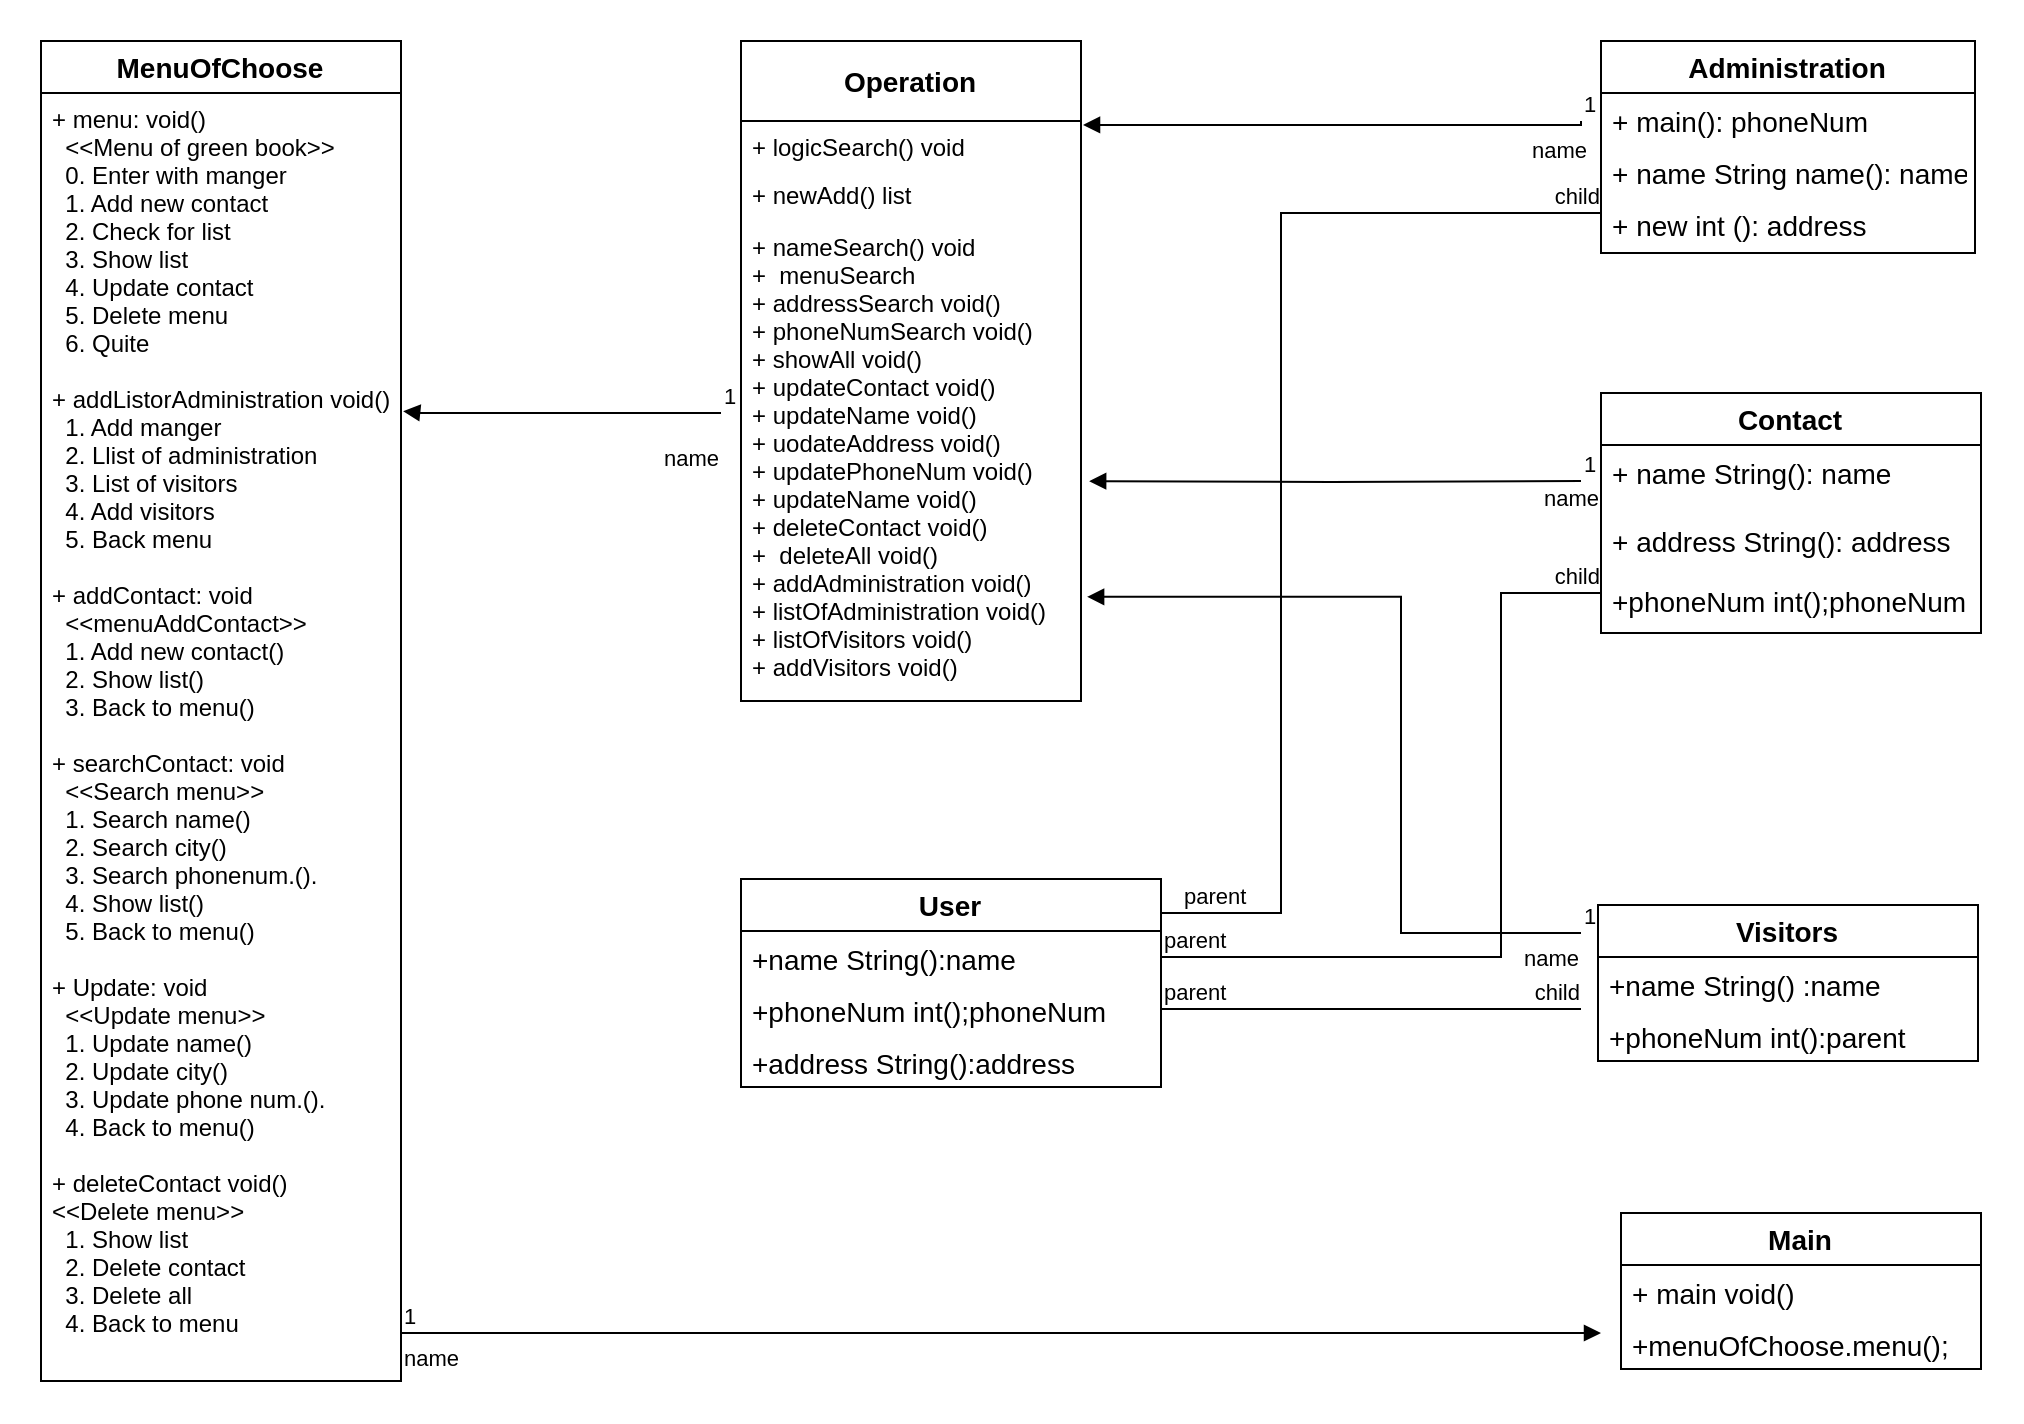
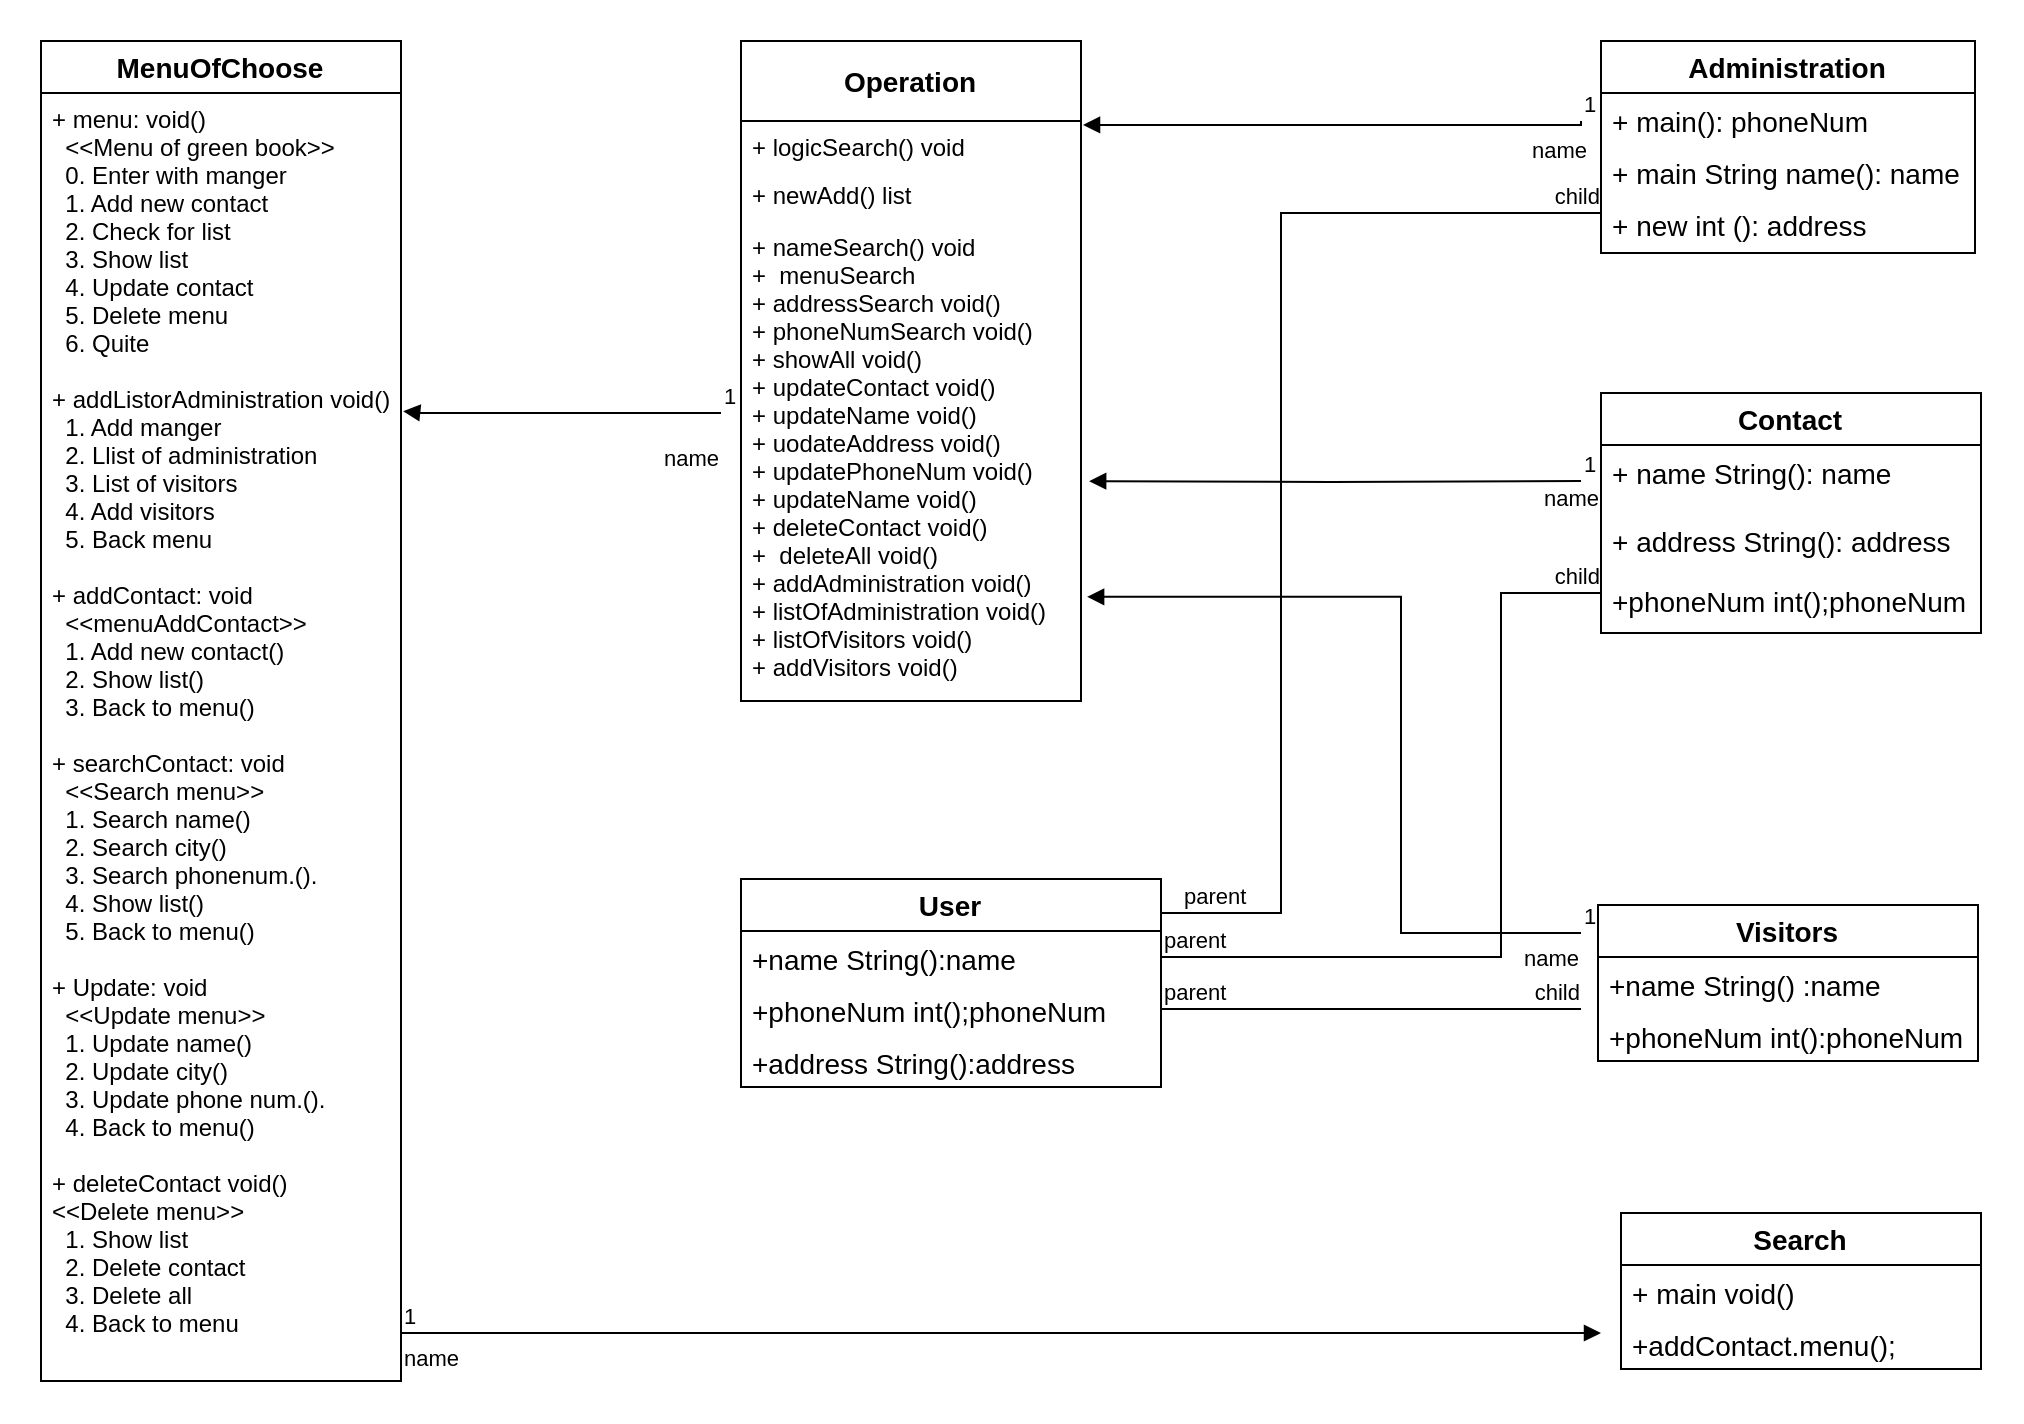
node "+ name String name(): name": label "+ name String name(): name" -> "+ main String name(): name"
node "+phoneNum int():parent": label "+phoneNum int():parent" -> "+phoneNum int():phoneNum"
node "Main": label "Main" -> "Search"
node "+menuOfChoose.menu();": label "+menuOfChoose.menu();" -> "+addContact.menu();"
